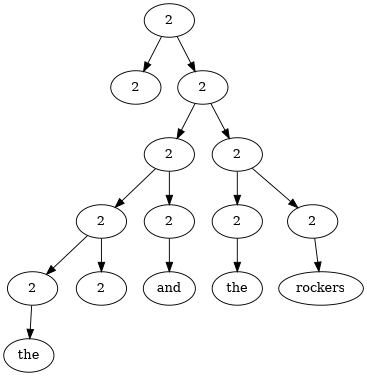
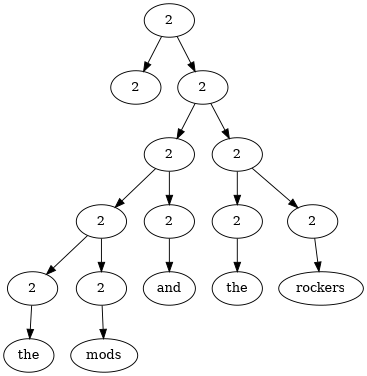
node "mods": added
